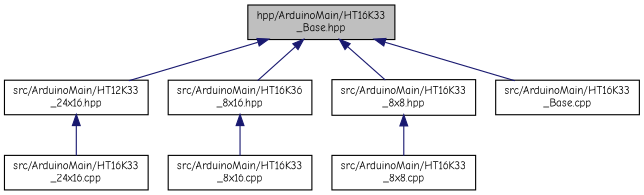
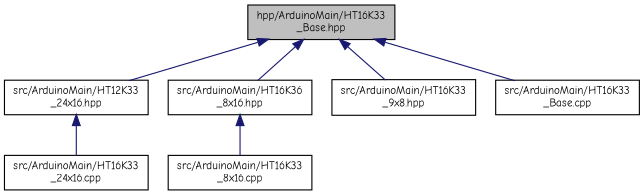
node "src/ArduinoMain/HT16K33 _8x8.hpp": label "src/ArduinoMain/HT16K33 _8x8.hpp" -> "src/ArduinoMain/HT16K33 _9x8.hpp"
node "src/ArduinoMain/HT16K33 _8x8.cpp": removed
